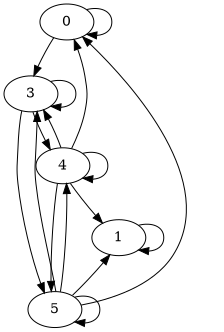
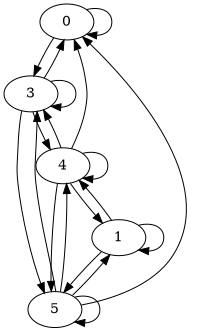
edge "3" -> "0": added
edge "1" -> "4": added
edge "1" -> "5": added
